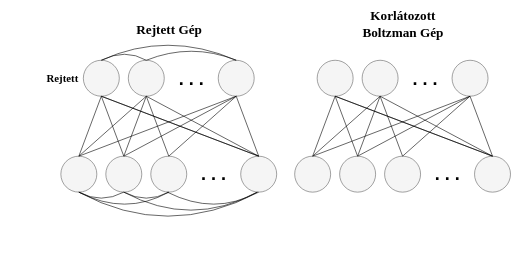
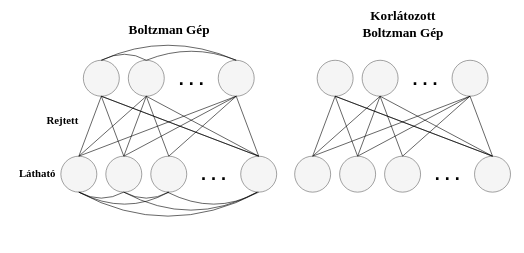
node "Rejtett Gép": label "Rejtett Gép" -> "Boltzman Gép"
node "Rejtett": moved (62, 78) -> (62, 120)
node "Látható": added
